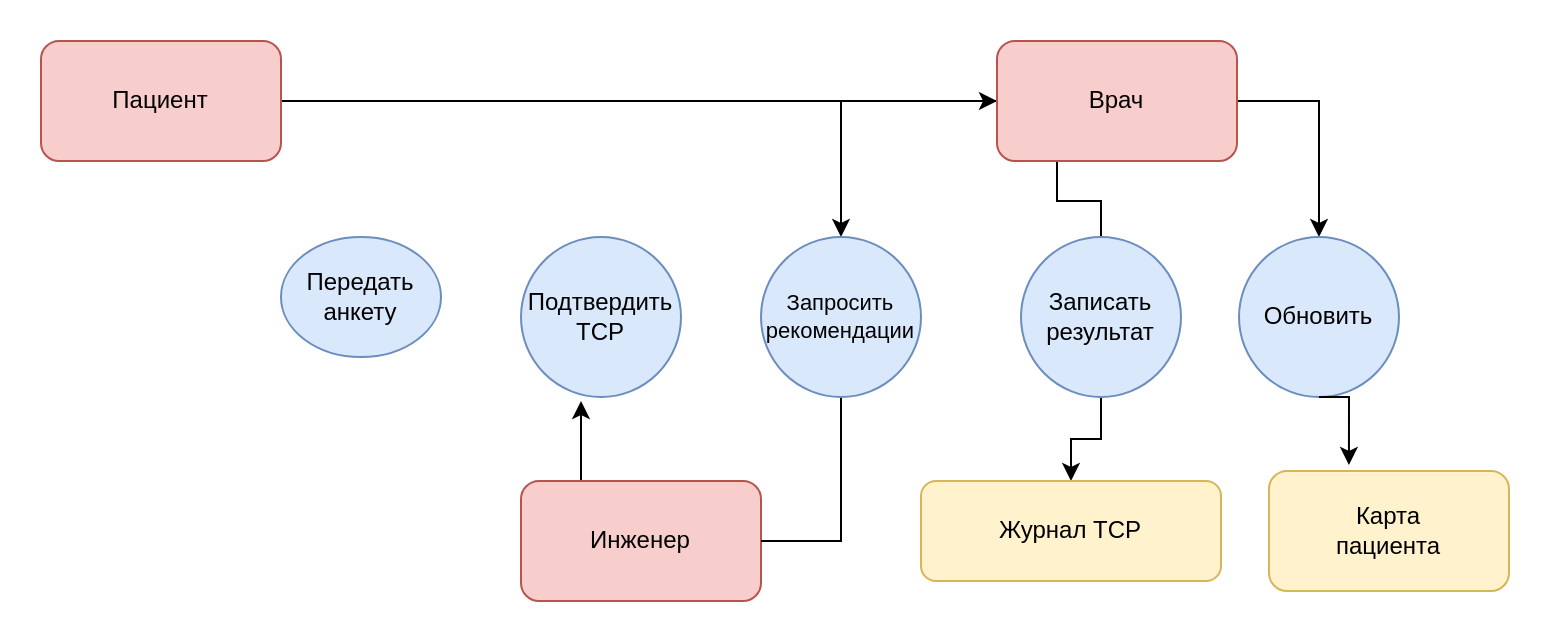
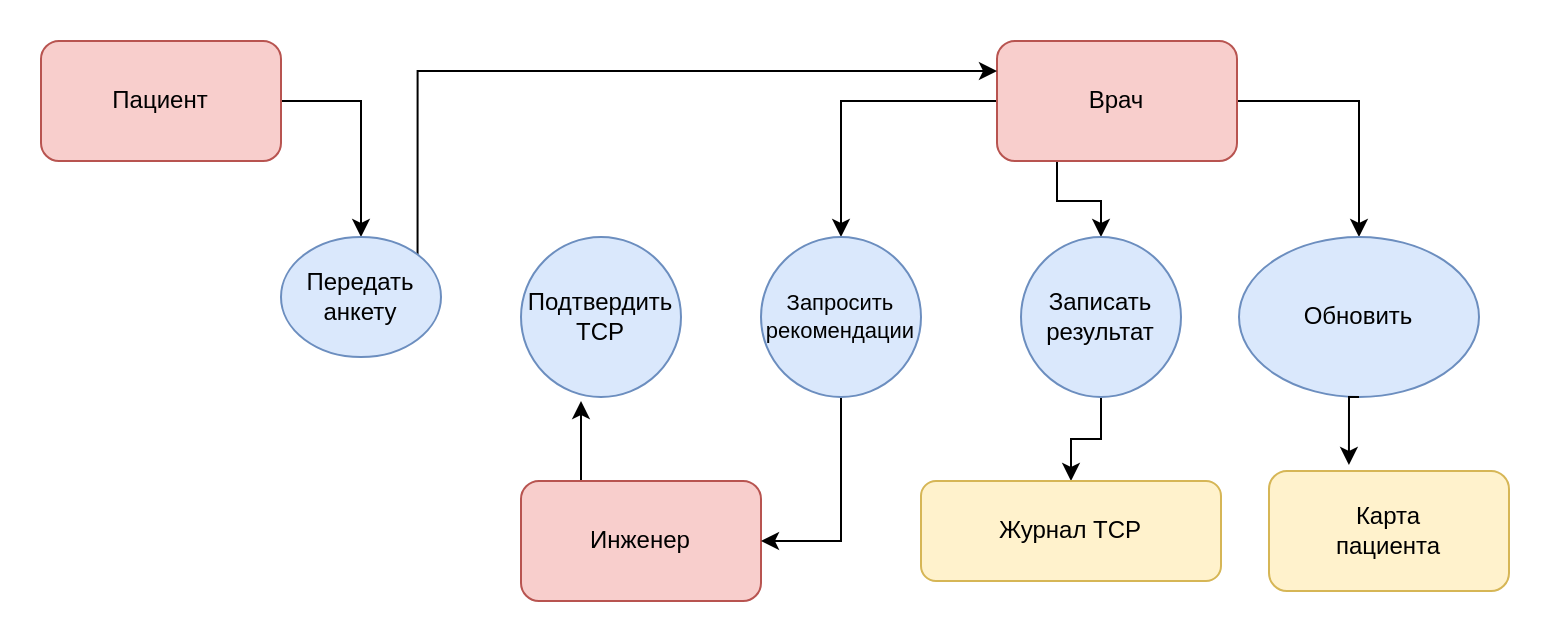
edge "Передать анкету" -> "Врач": added
edge "Пациент" -> "Врач": now "Пациент" -> "Передать анкету"
edge "Врач" -- "Записать результат": arrowhead none -> classic
node "Обновить": size 160x160 -> 240x160
edge "Запросить рекомендации" -- "Инженер": arrowhead none -> classic
